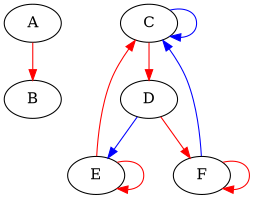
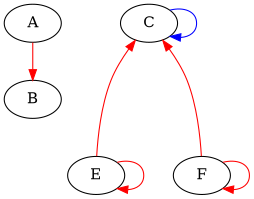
node "D": removed
edge "F" -> "C": color blue -> red
